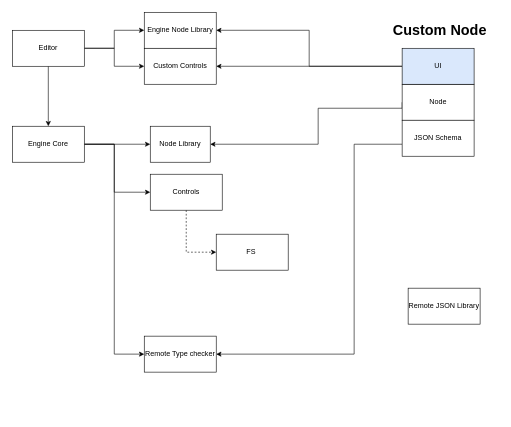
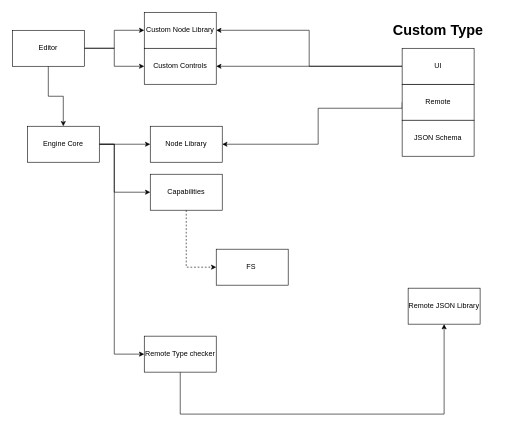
node "Custom Node": label "Custom Node" -> "Custom Type"
node "Engine Node Library": label "Engine Node Library" -> "Custom Node Library"
node "UI": fillcolor #dae8fc -> #ffffff
node "Node": label "Node" -> "Remote"
node "Engine Core": moved (48, 144) -> (63, 144)
node "Node Library": size 60x36 -> 72x36
edge "JSON Schema" -> "Remote Type checker": removed
node "Controls": label "Controls" -> "Capabilities"
node "FS": moved (252, 252) -> (252, 267)
edge "Remote Type checker" -> "Remote JSON Library": added
